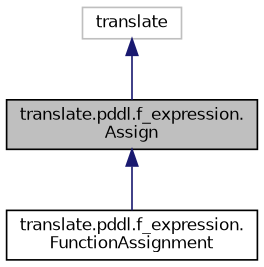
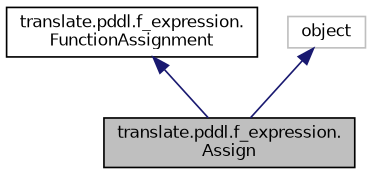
node "translate": label "translate" -> "object"
edge "translate.pddl.f_expression. FunctionAssignment" -> "translate.pddl.f_expression. Assign": reversed
